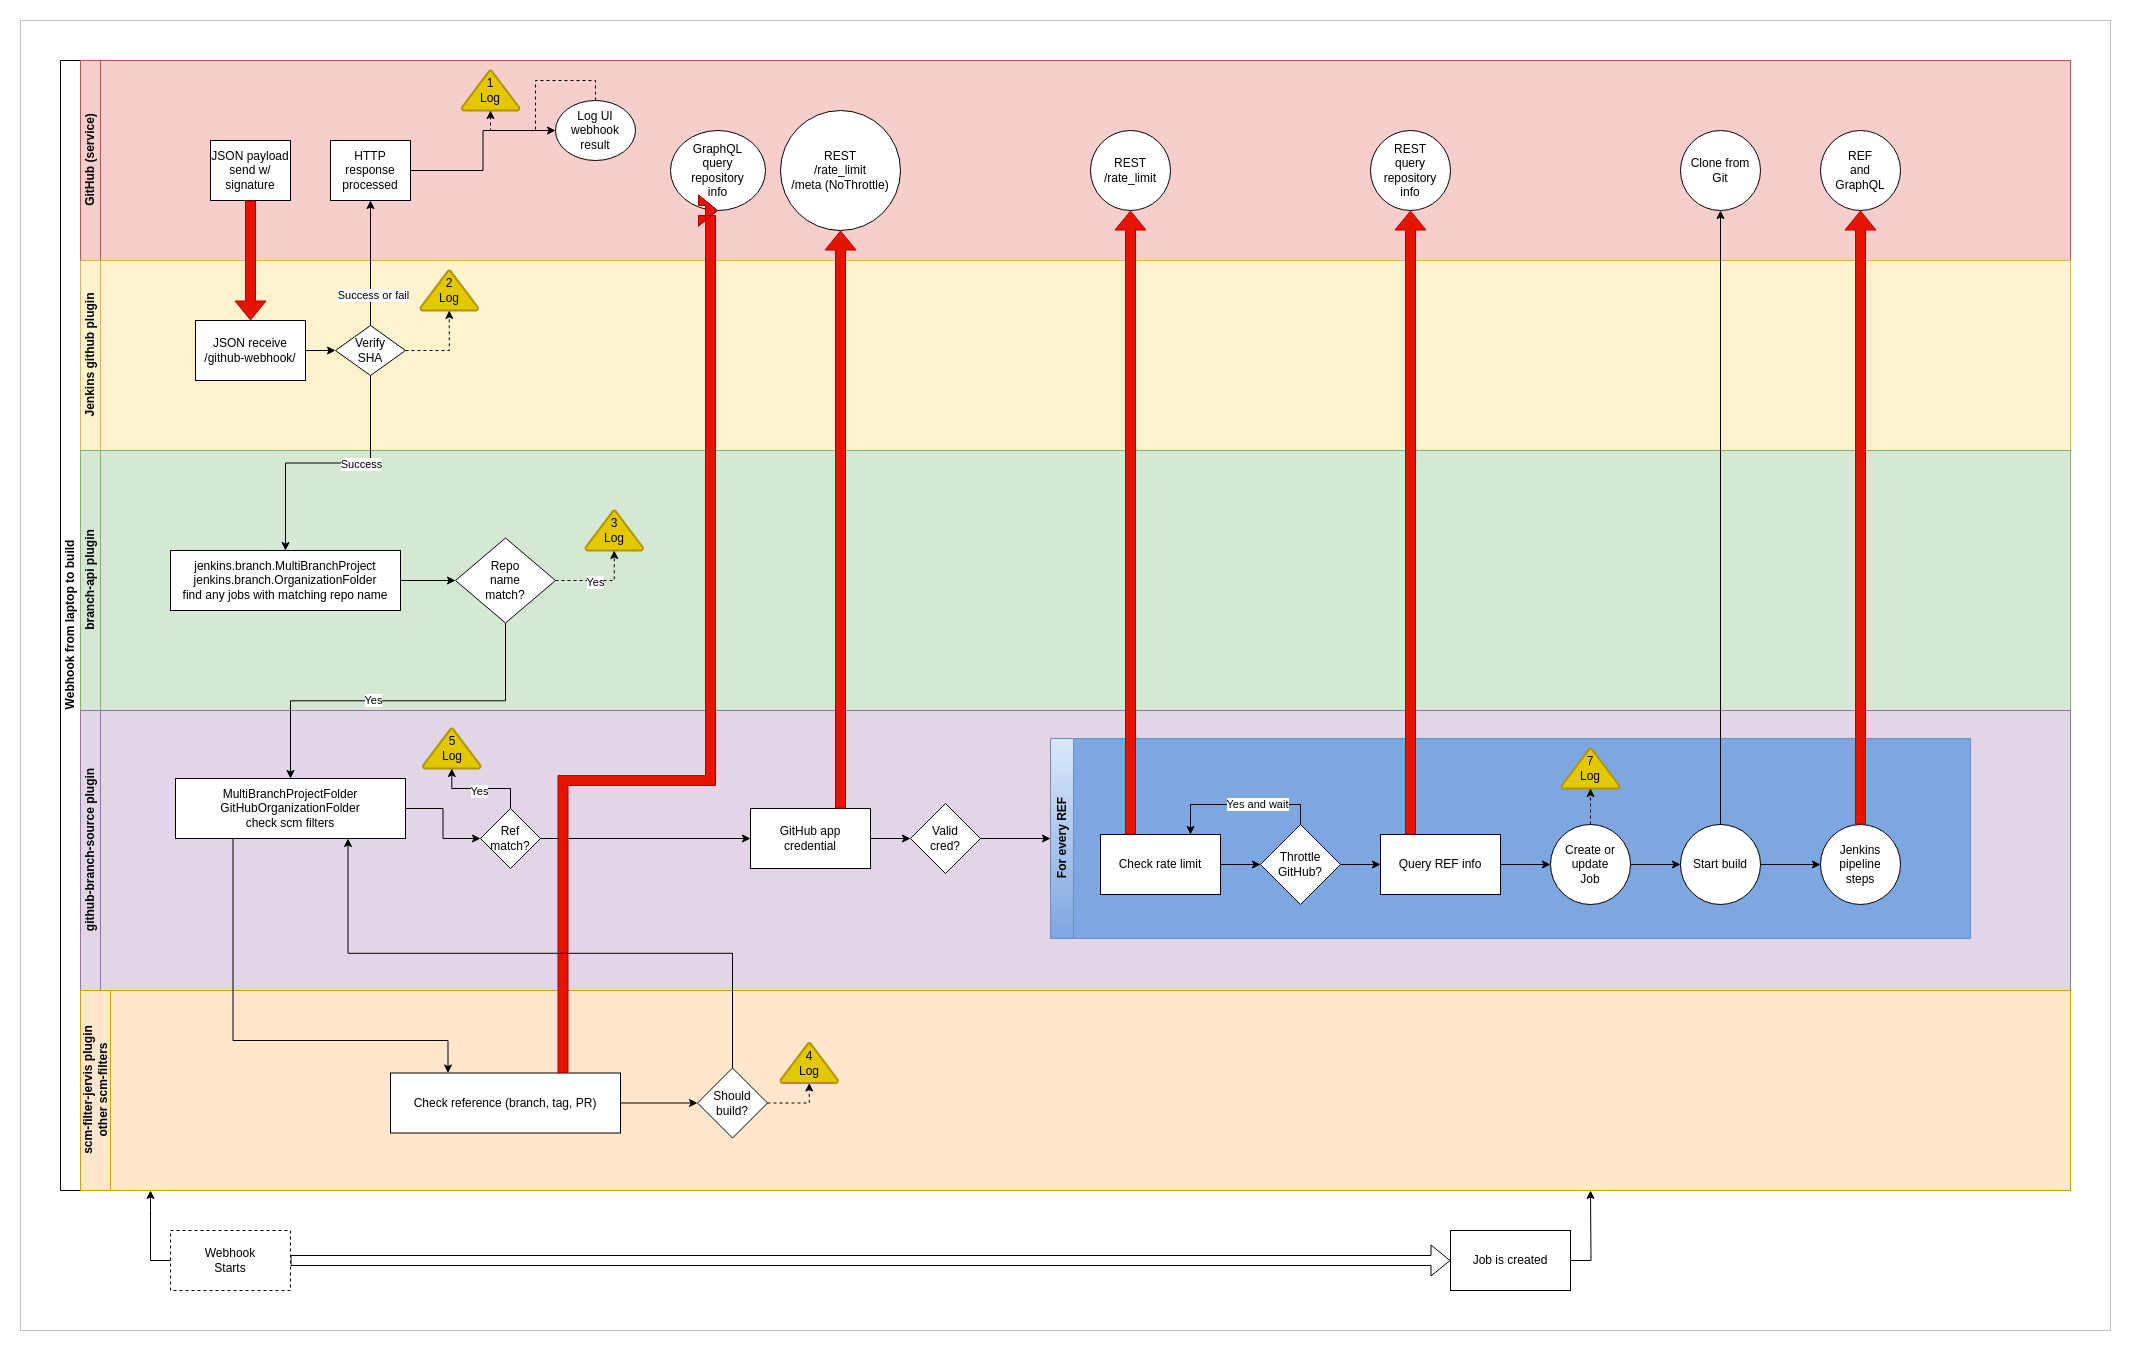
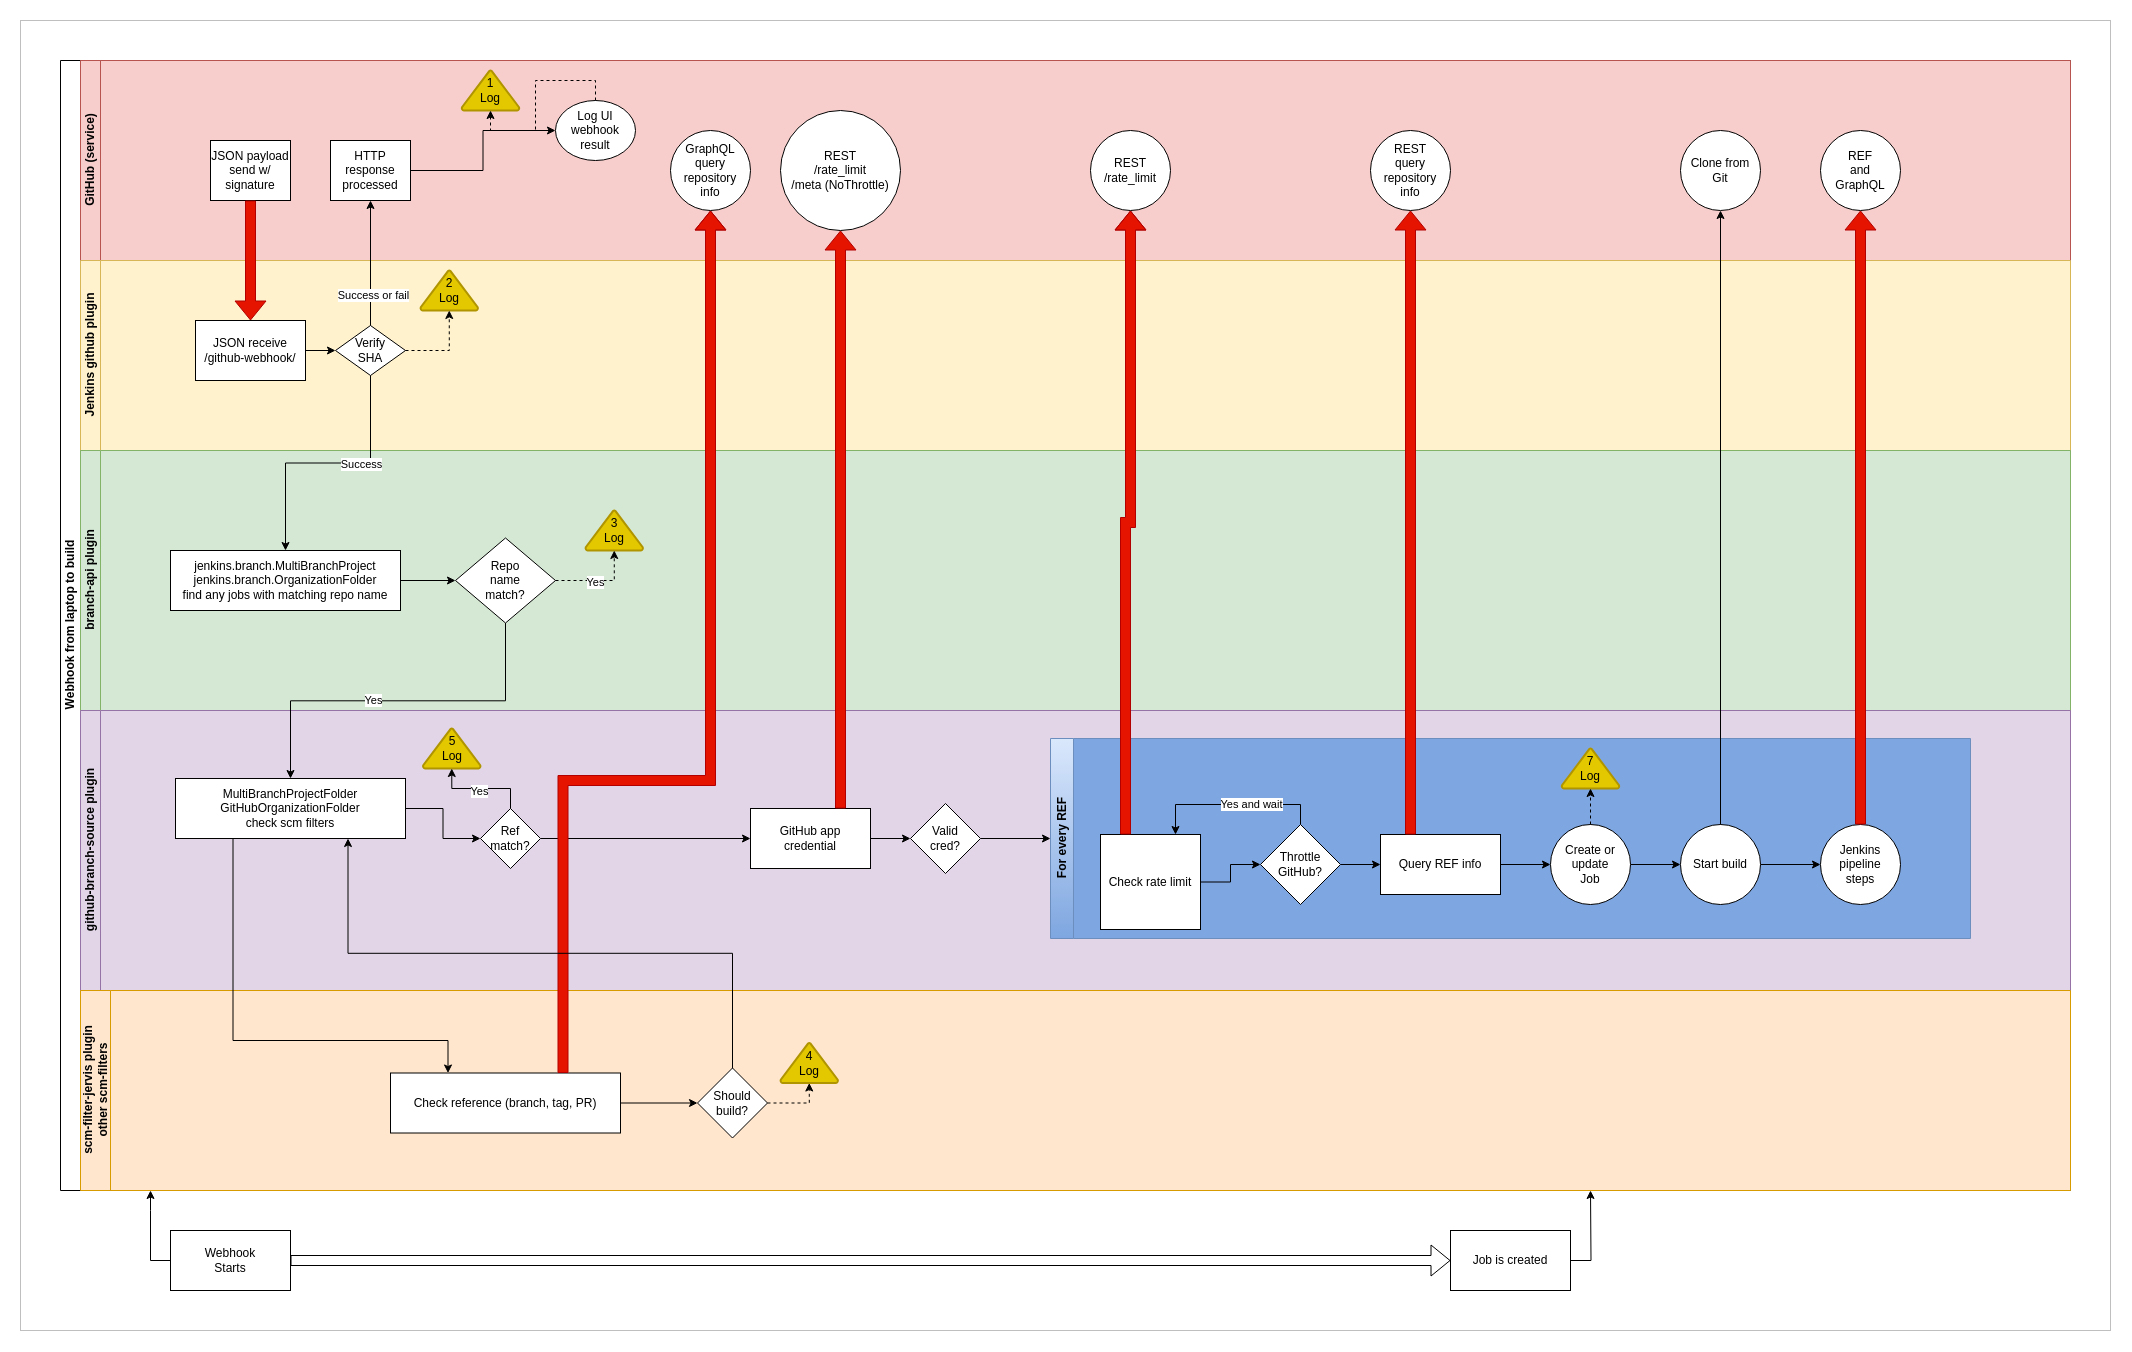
node "GraphQL query repository info": size 95x80 -> 80x80
node "Check rate limit": size 120x60 -> 100x95
node "Webhook Starts": style dashed -> solid
